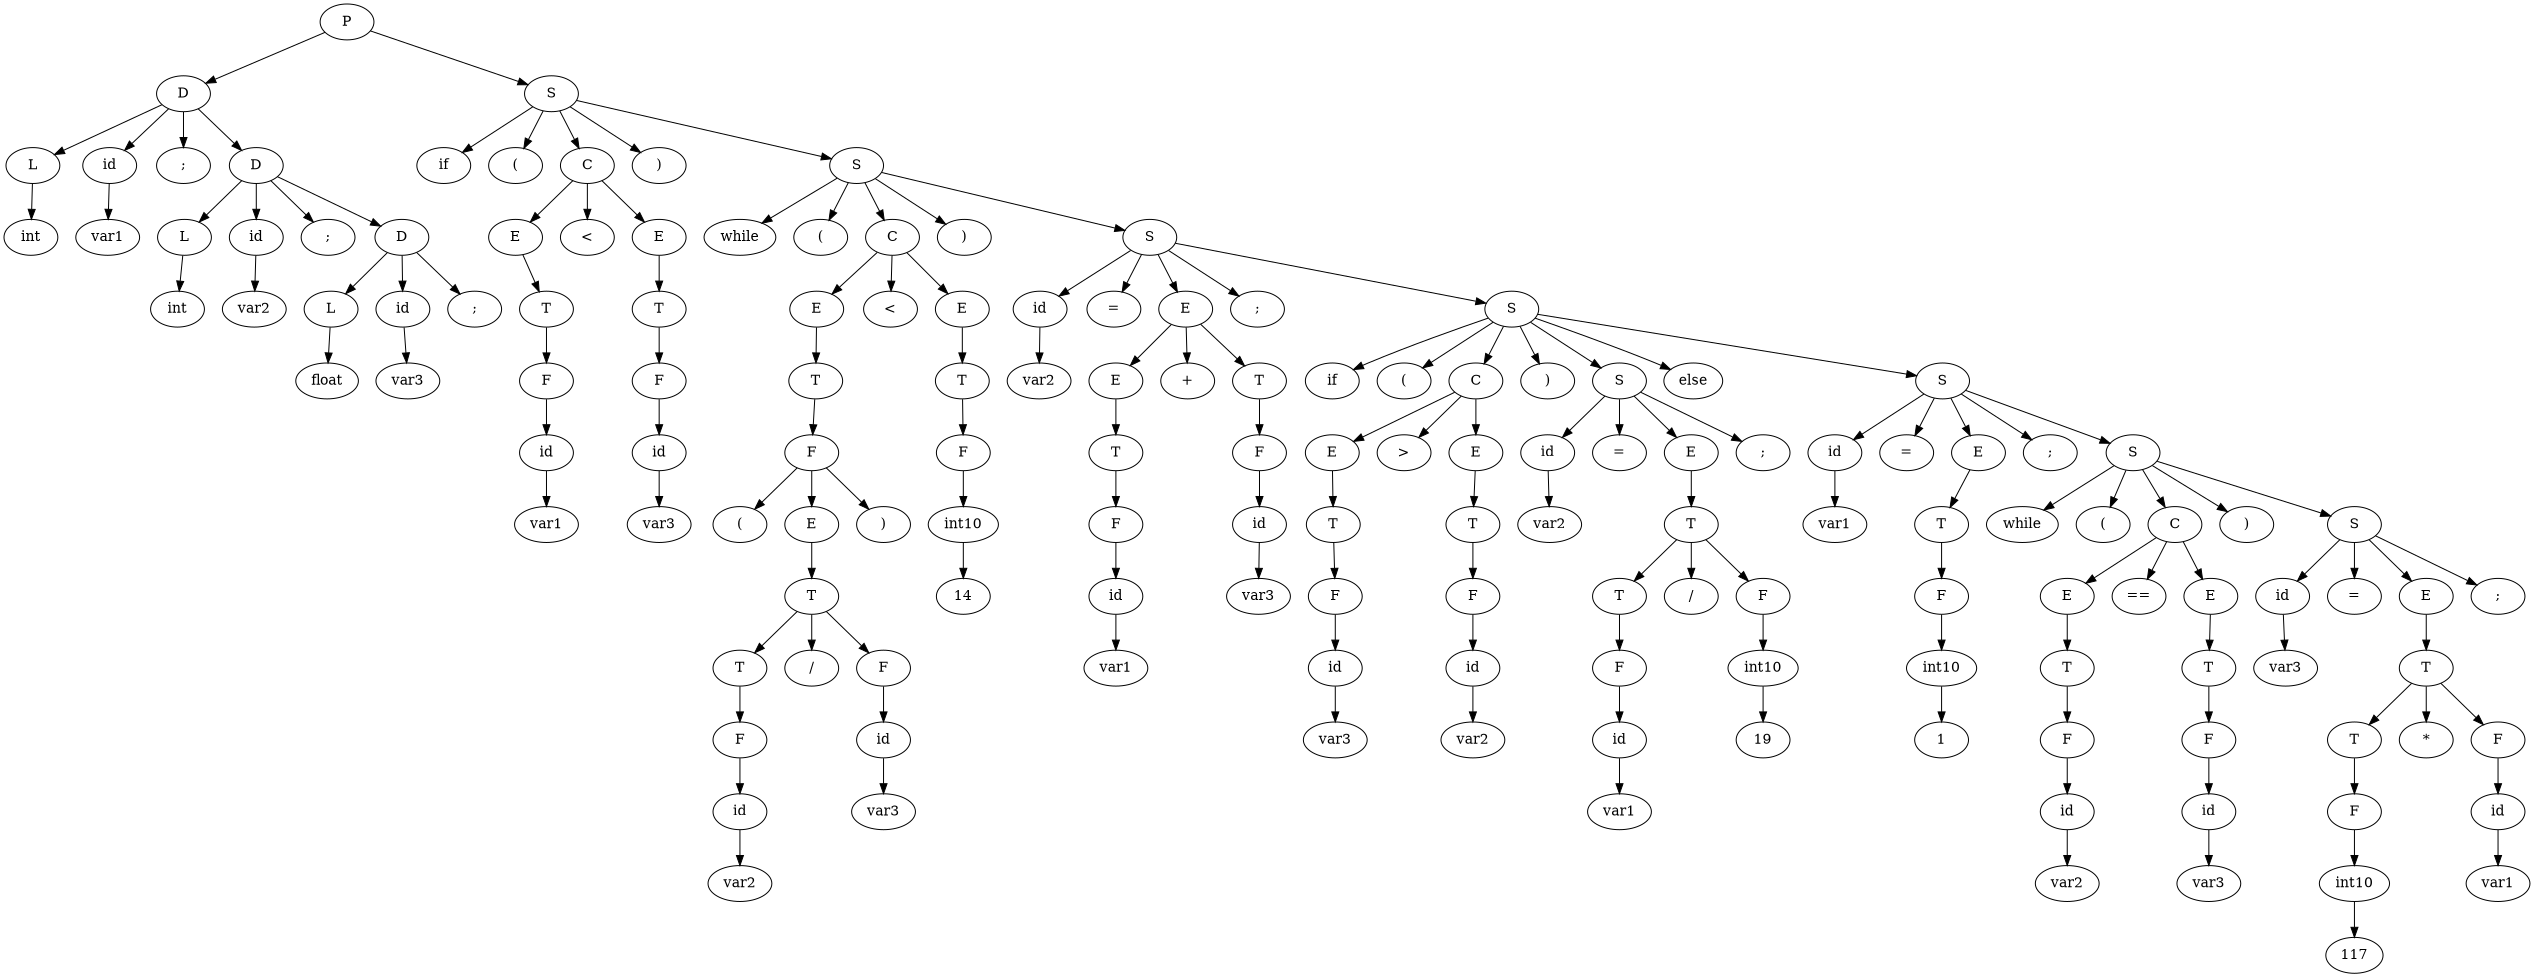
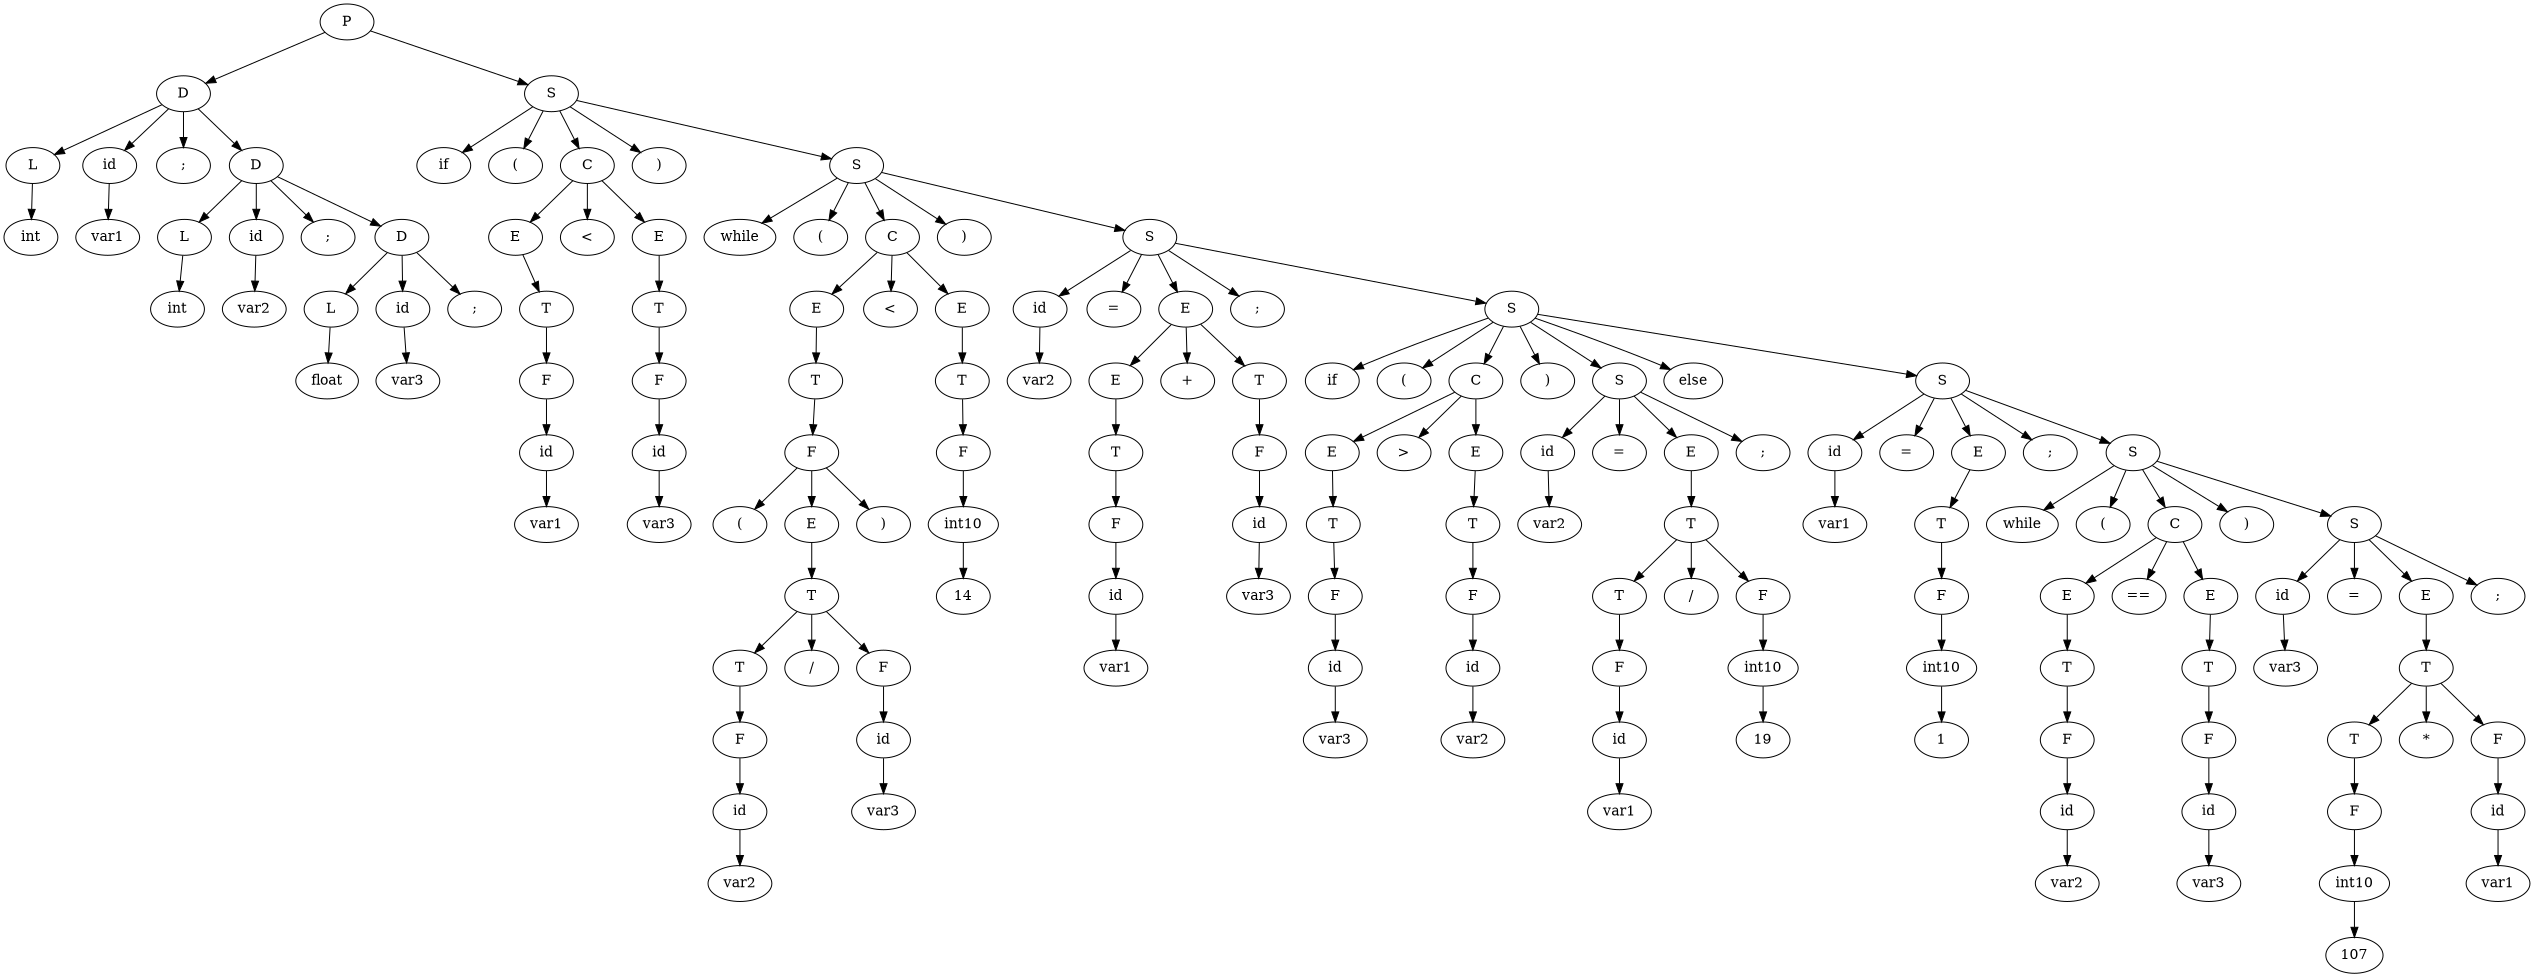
node "117": label "117" -> "107"
